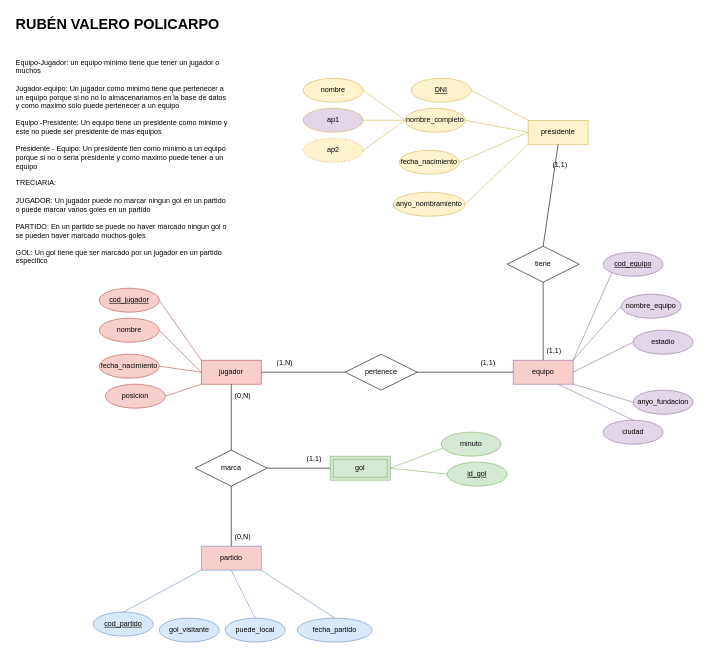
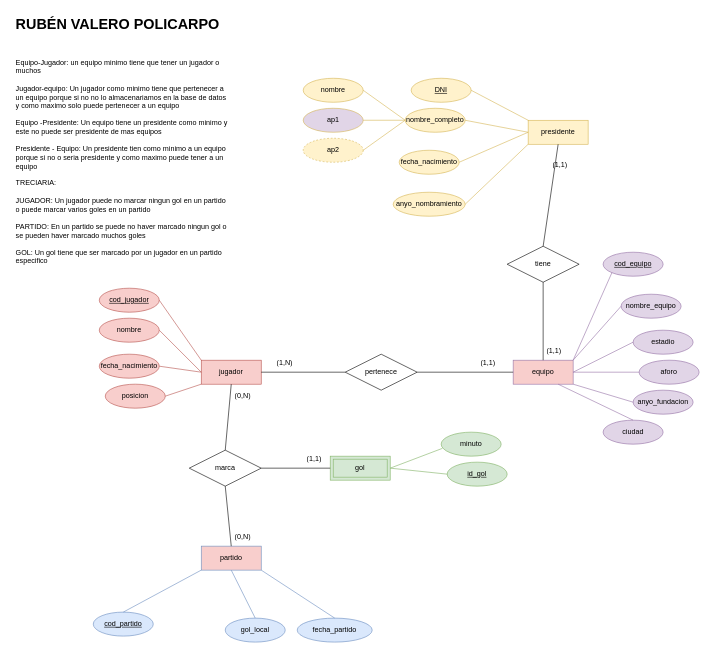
edge "equipo" -- "aforo": added
node "aforo": added
node "marca": moved (231, 468) -> (225, 468)
node "gol_visitante": removed
node "puede_local": label "puede_local" -> "gol_local"
